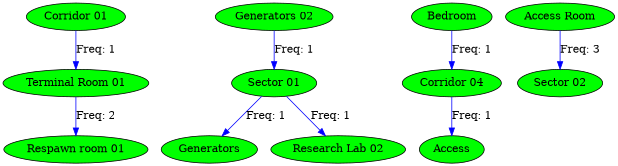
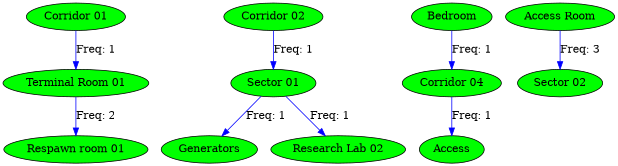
node "Generators 02": label "Generators 02" -> "Corridor 02"
